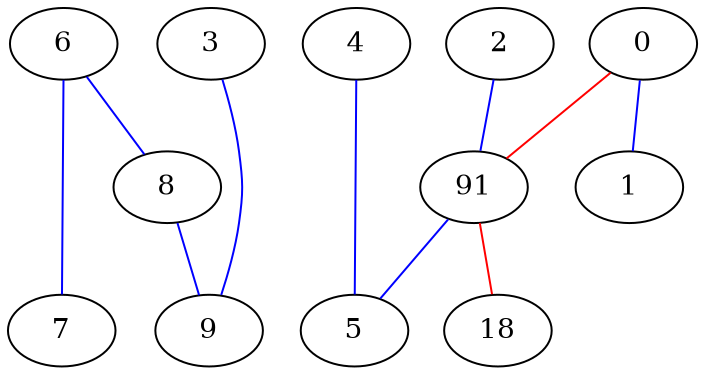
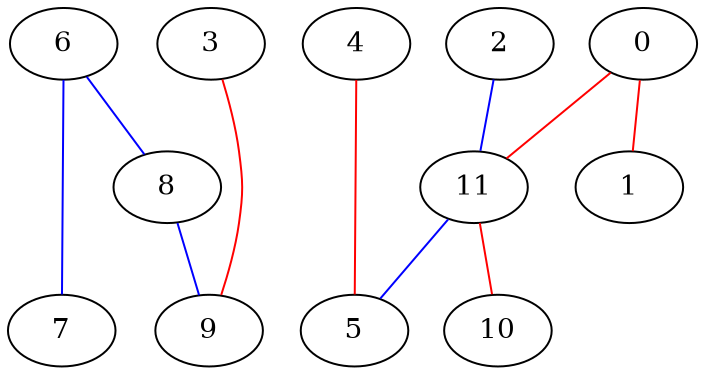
edge "0" -- "1": color blue -> red
edge "3" -- "9": color blue -> red
edge "4" -- "5": color blue -> red
node "91": label "91" -> "11"
node "18": label "18" -> "10"
